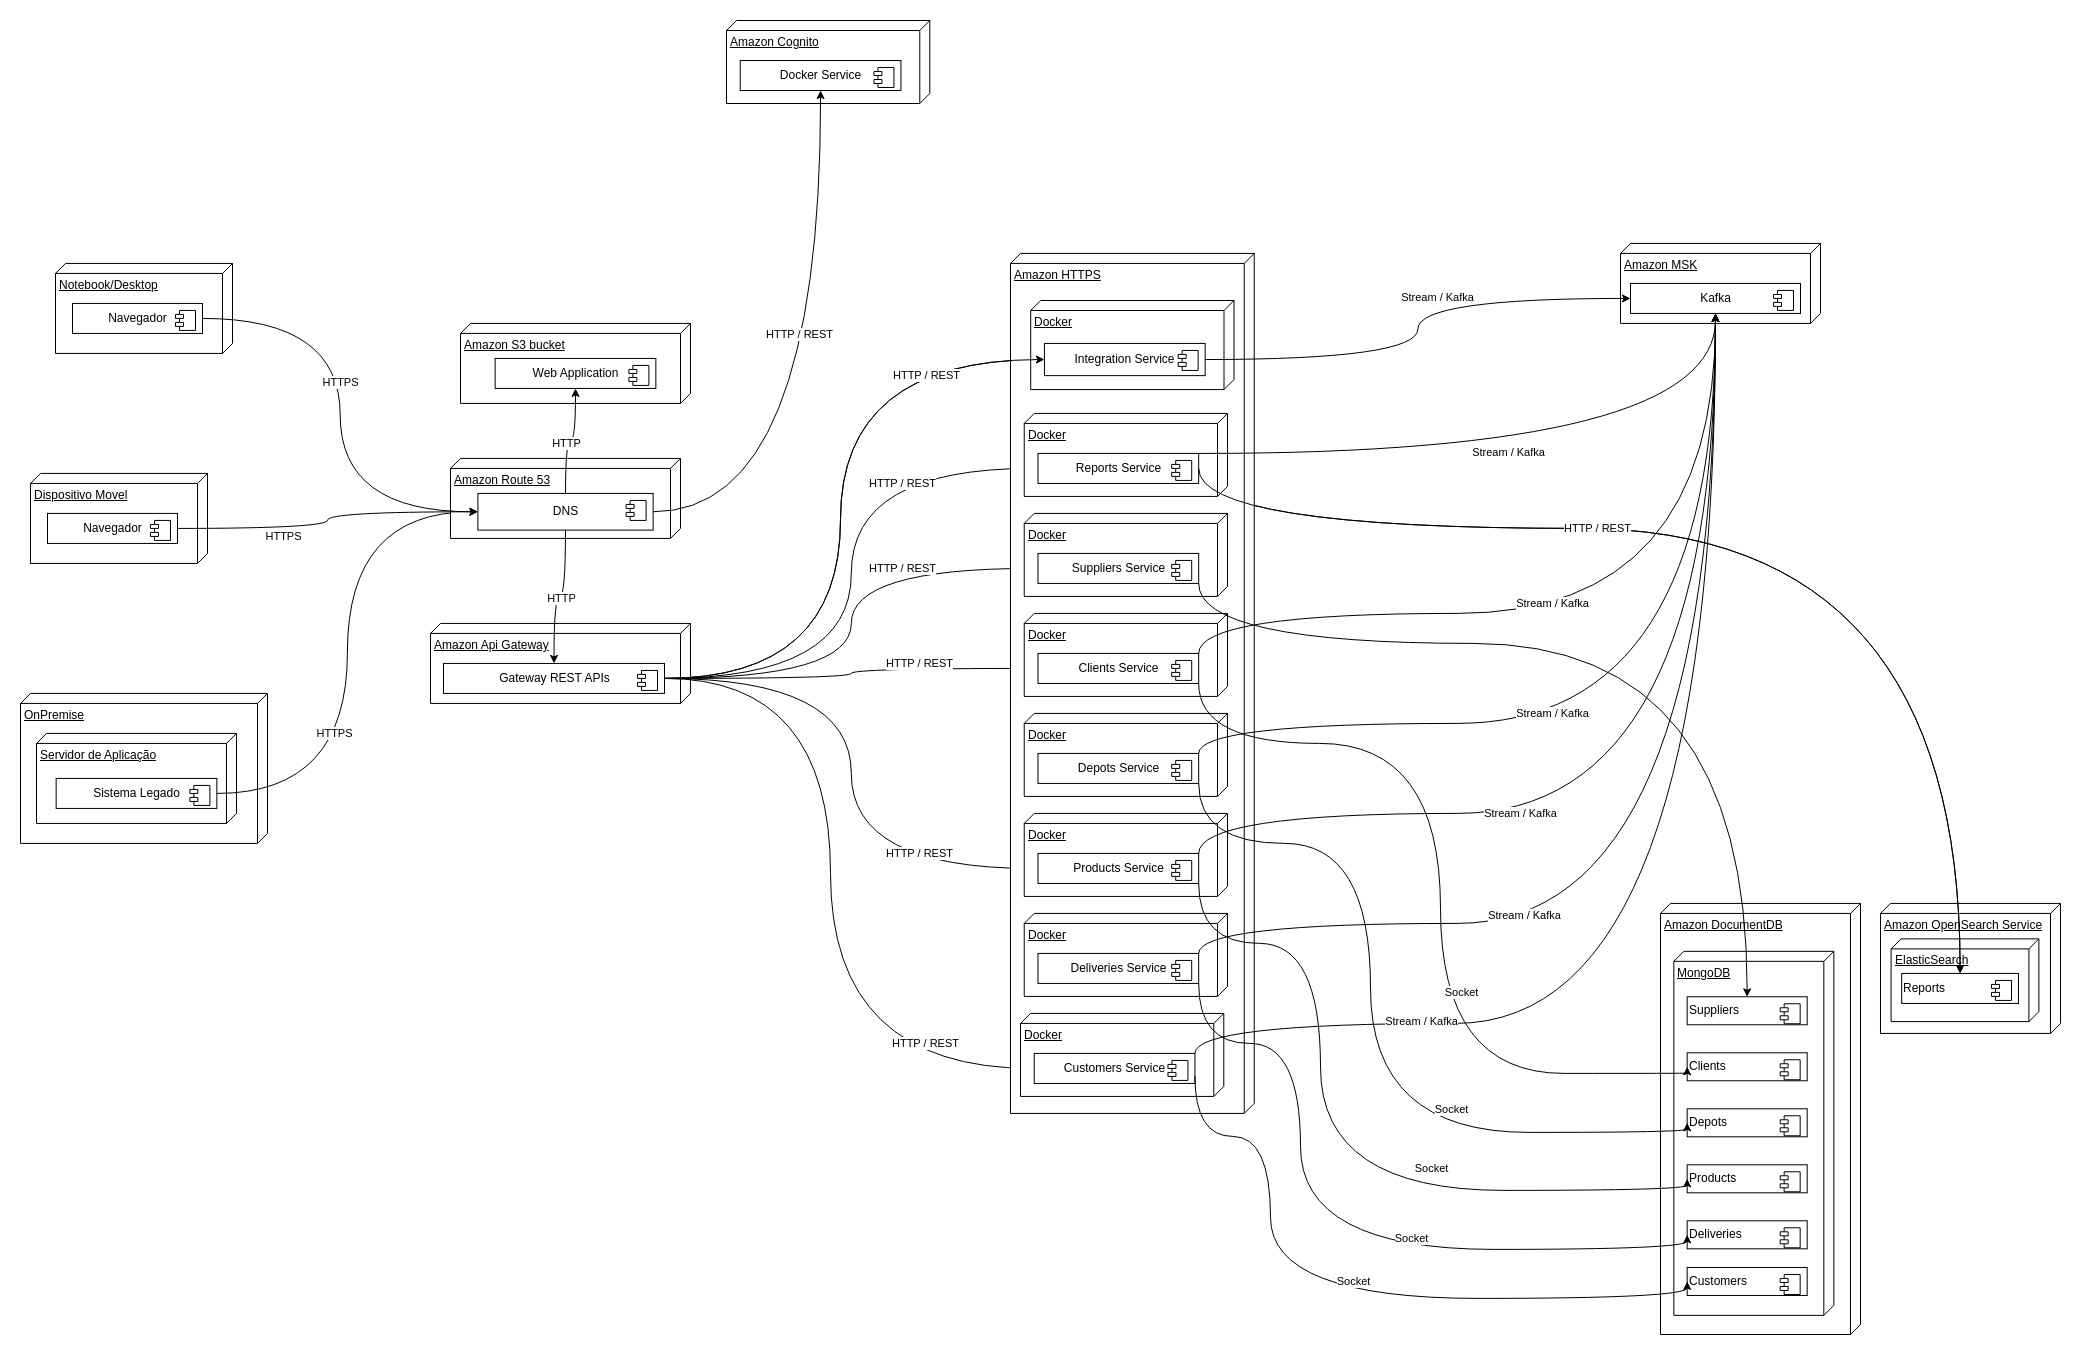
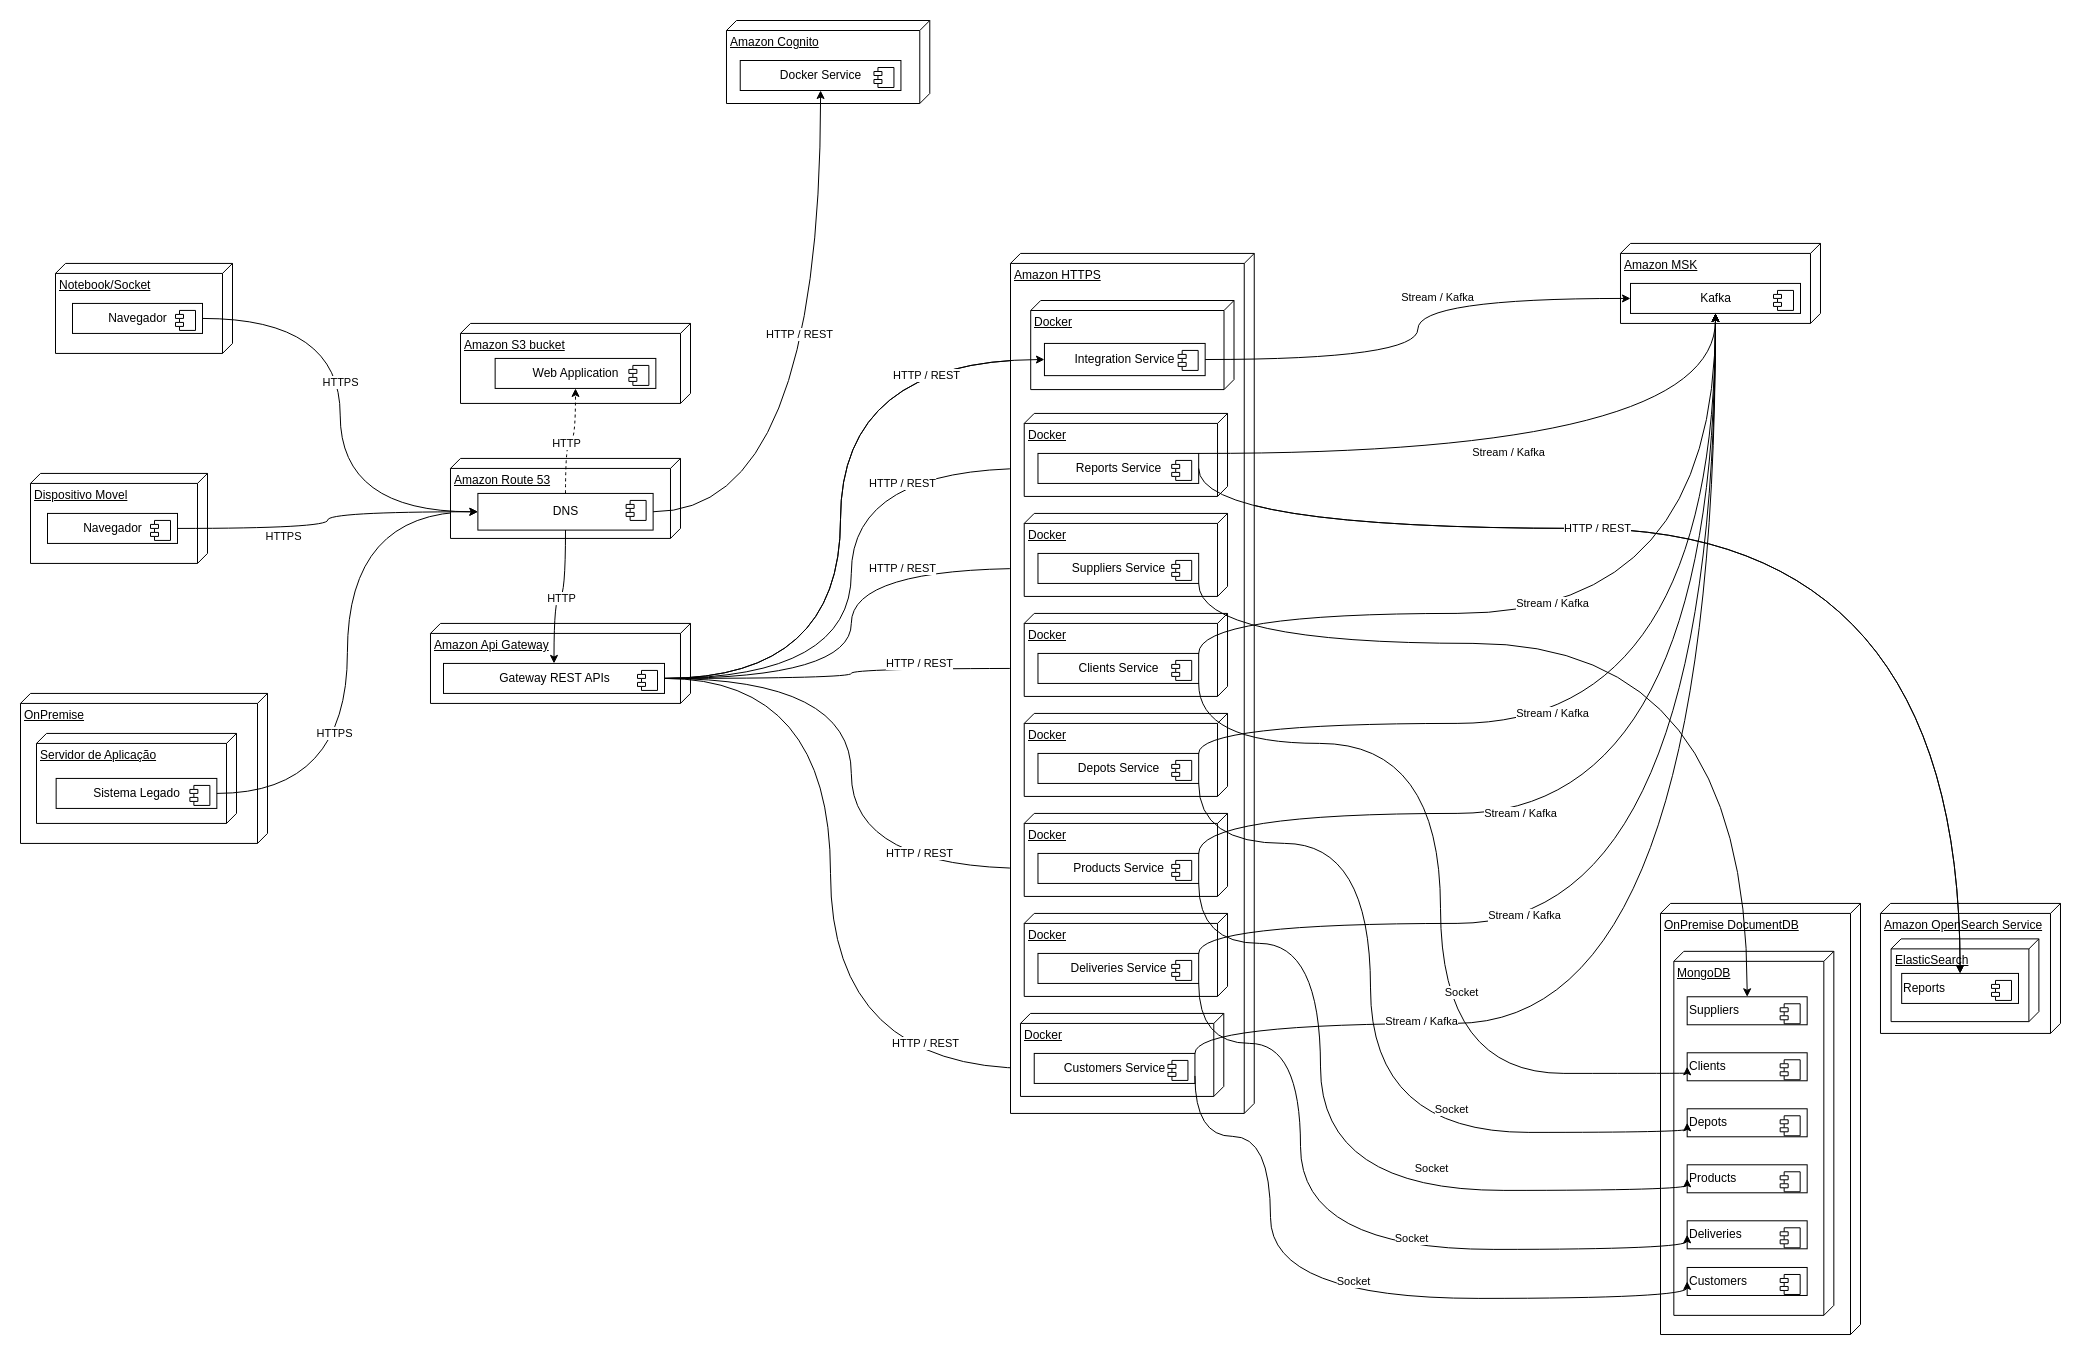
node "Notebook/Desktop": label "Notebook/Desktop" -> "Notebook/Socket"
edge "DNS" -> "Web Application": style solid -> dashed
node "Amazon DocumentDB": label "Amazon DocumentDB" -> "OnPremise DocumentDB"
